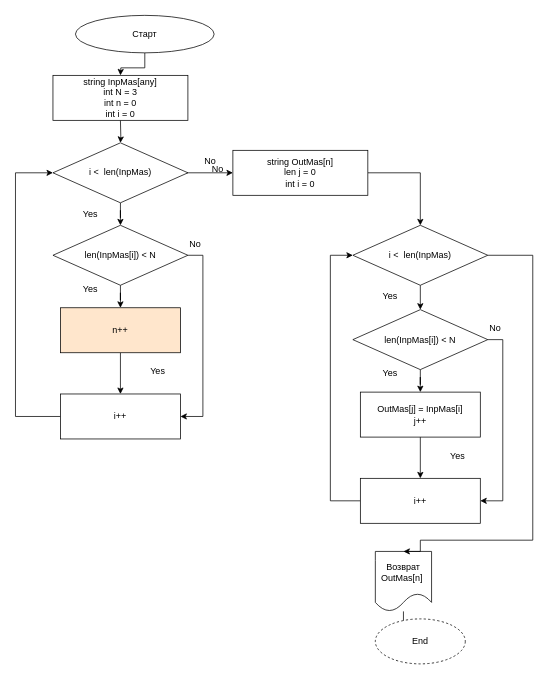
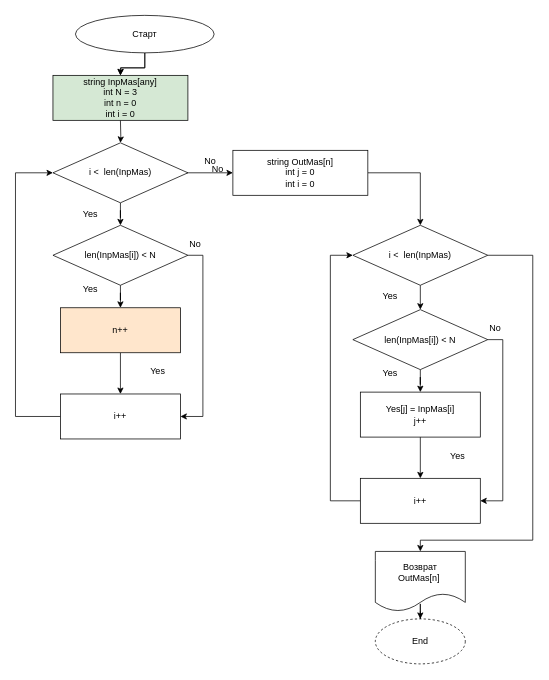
edge "Старт" -> "string InpMas[any] int N = 3 int n = 0 int i = 0": added
node "string InpMas[any] int N = 3 int n = 0 int i = 0": fillcolor #ffffff -> #d5e8d4
node "string OutMas[n] len j = 0 int i = 0": label "string OutMas[n] len j = 0 int i = 0" -> "string OutMas[n] int j = 0 int i = 0"
node "OutMas[j] = InpMas[i] j++": label "OutMas[j] = InpMas[i] j++" -> "Yes[j] = InpMas[i] j++"
node "Возврат OutMas[n]": size 56x60 -> 90x60
